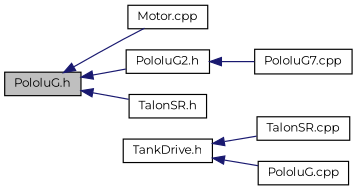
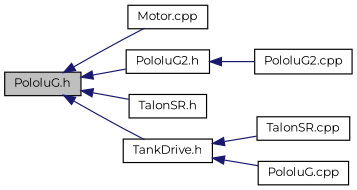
node "PololuG7.cpp": label "PololuG7.cpp" -> "PololuG2.cpp"
edge "TankDrive.h" -> "PololuG.h": added
